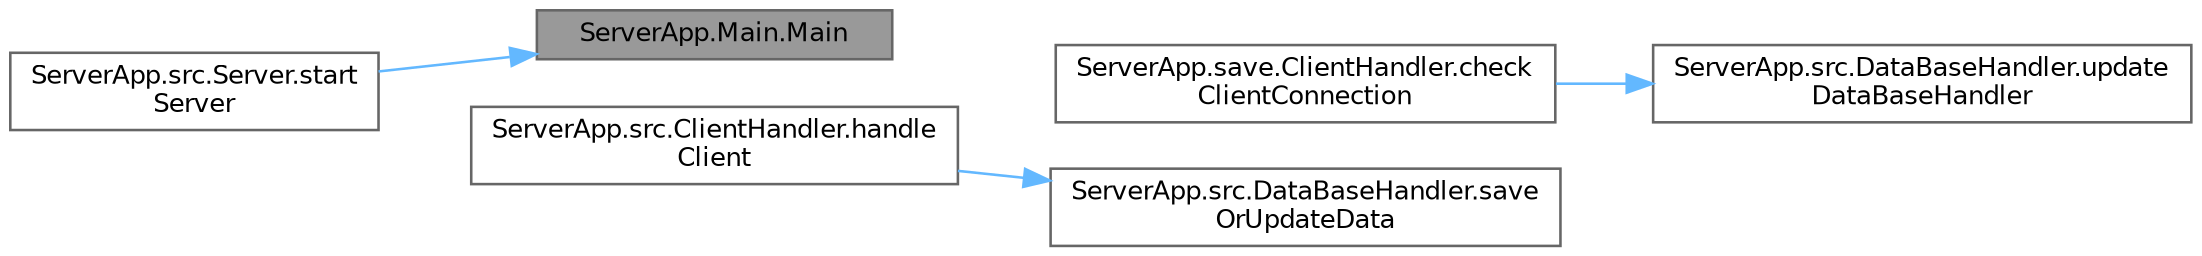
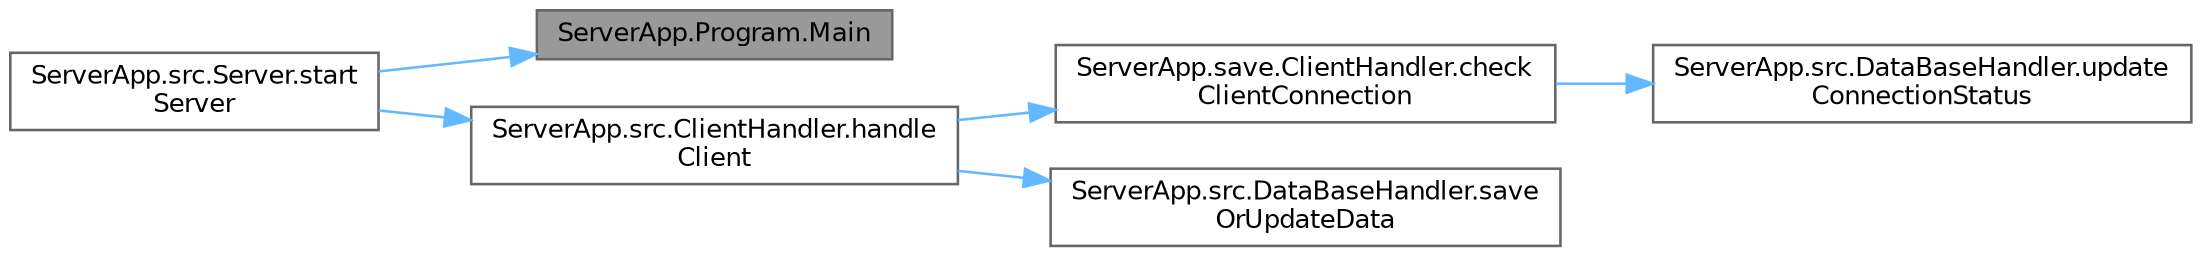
node "ServerApp.Main.Main": label "ServerApp.Main.Main" -> "ServerApp.Program.Main"
node "ServerApp.src.DataBaseHandler.update DataBaseHandler": label "ServerApp.src.DataBaseHandler.update DataBaseHandler" -> "ServerApp.src.DataBaseHandler.update ConnectionStatus"
edge "ServerApp.src.Server.start Server" -> "ServerApp.src.ClientHandler.handle Client": added
edge "ServerApp.src.ClientHandler.handle Client" -> "ServerApp.save.ClientHandler.check ClientConnection": added
